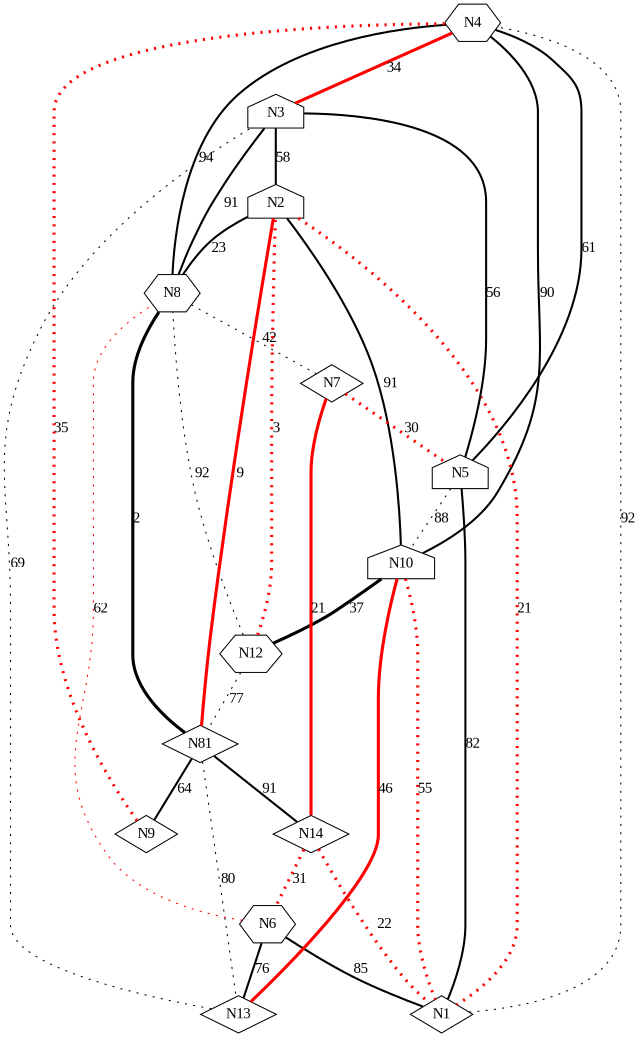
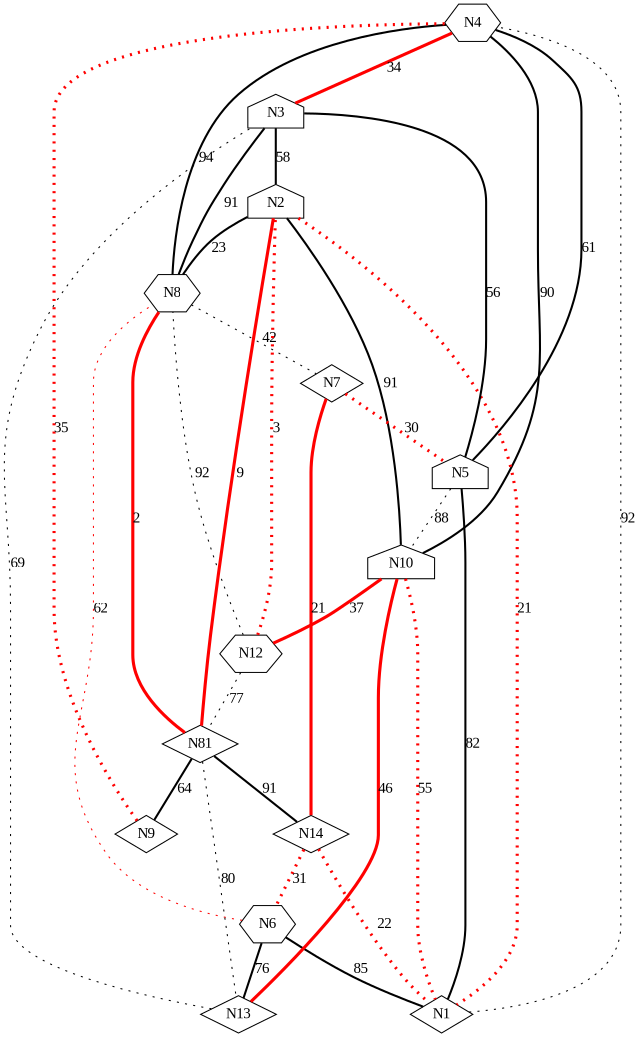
edge "N8" -- "N81": color black -> red
edge "N10" -- "N12": color black -> red
